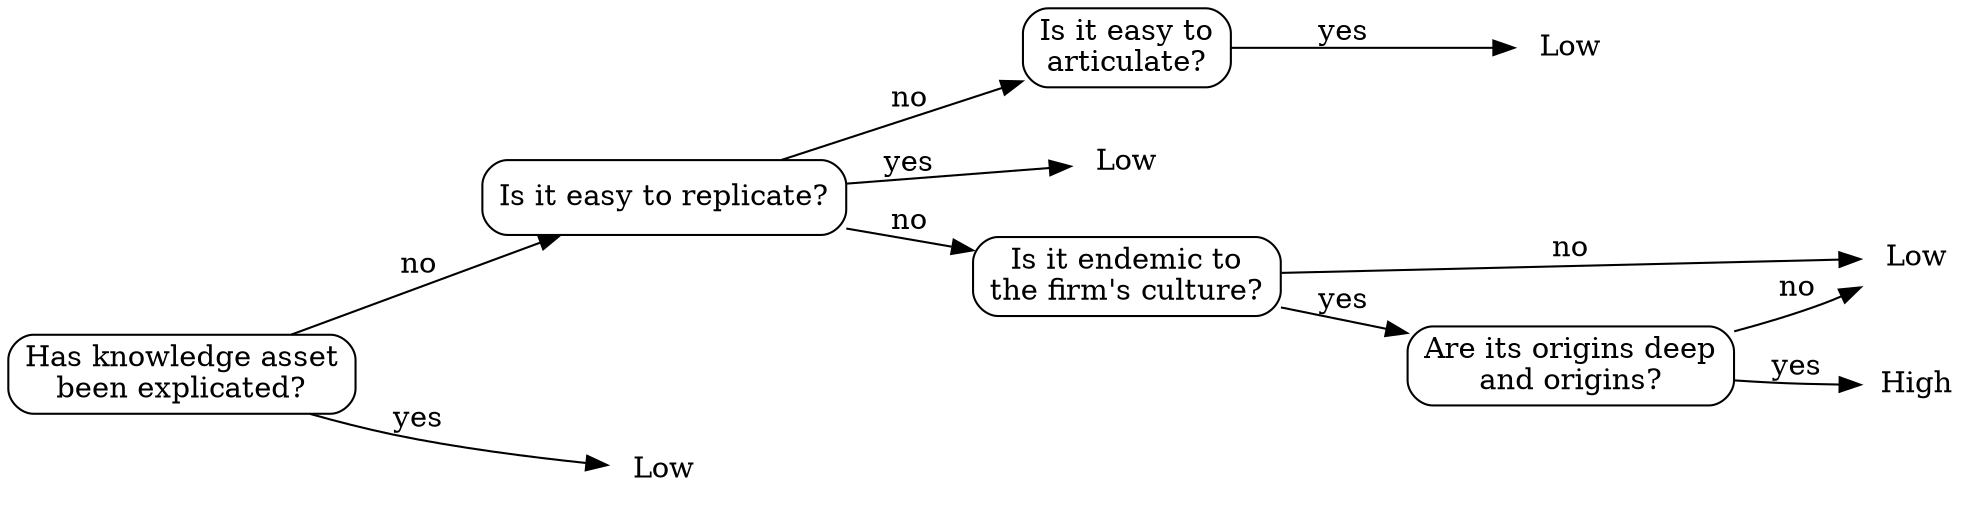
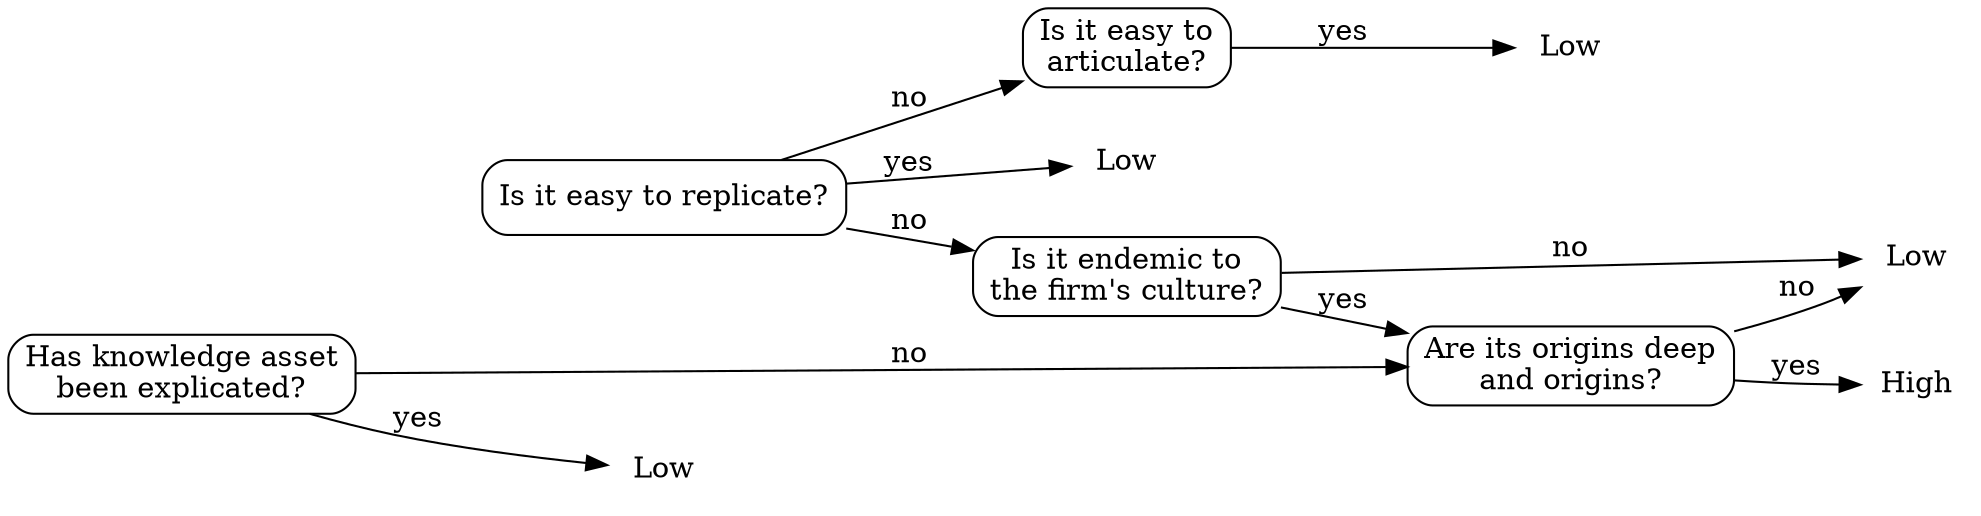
edge "Has knowledge asset been explicated?" -> "Is it easy to replicate?": now "Has knowledge asset been explicated?" -> "Are its origins deep and origins?"
